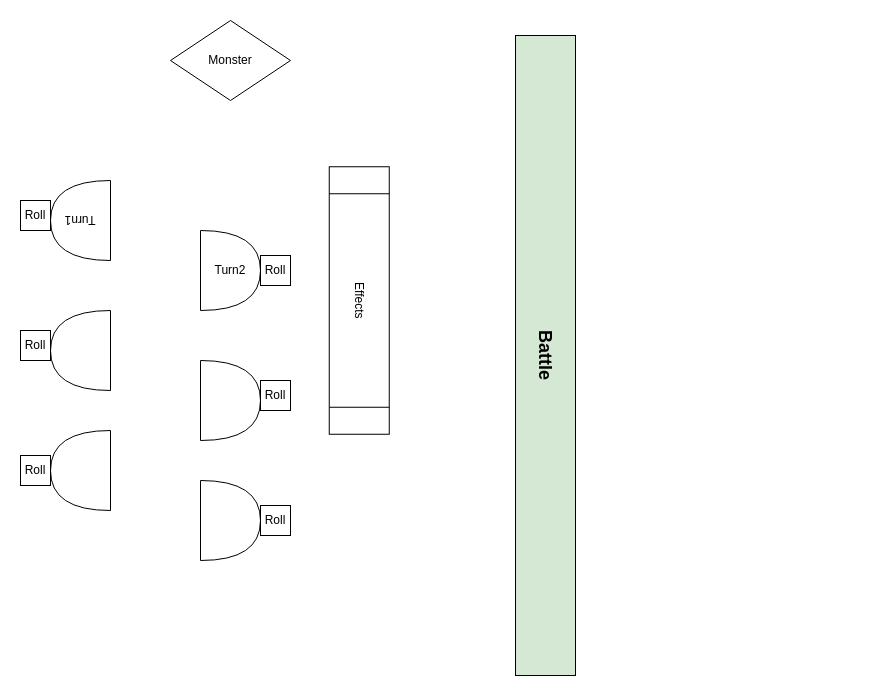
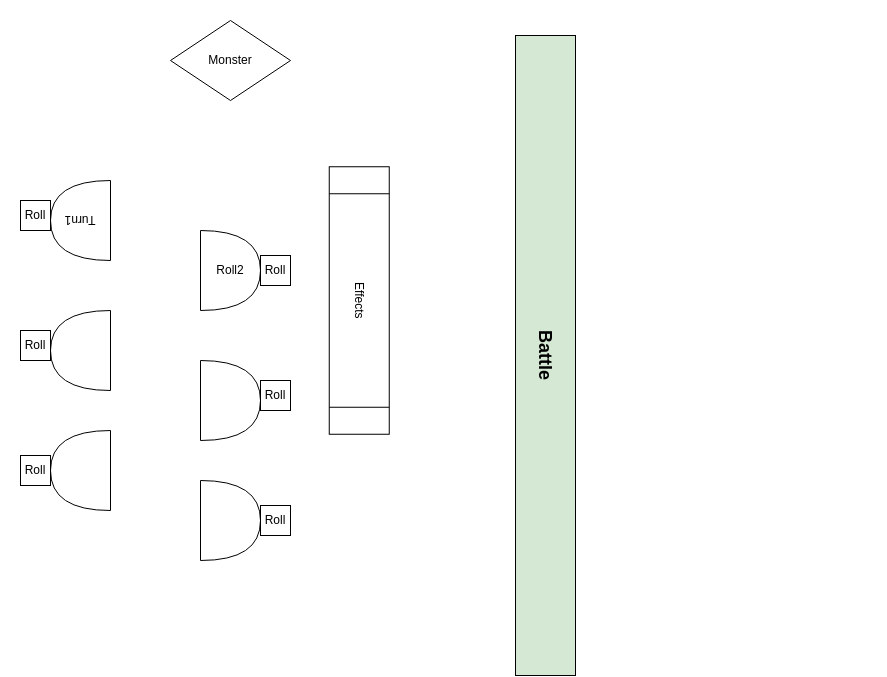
node "Turn2": label "Turn2" -> "Roll2"
